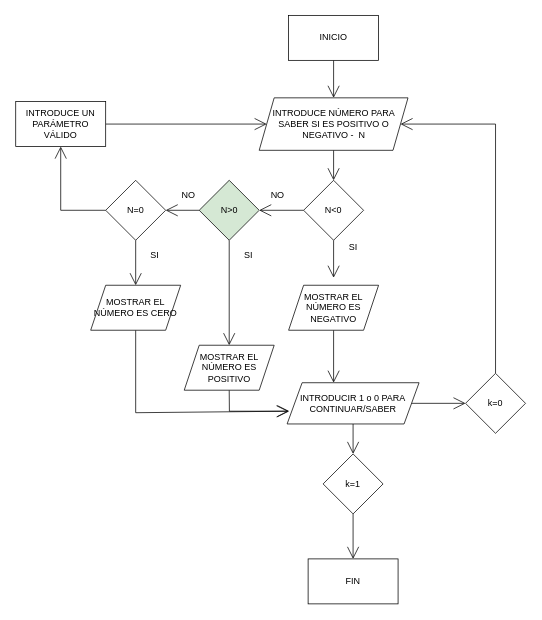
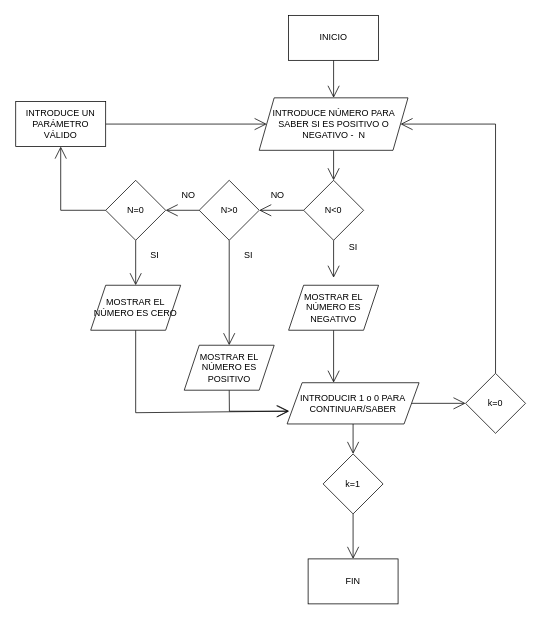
node "N>0": fillcolor #d5e8d4 -> #ffffff
